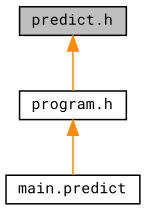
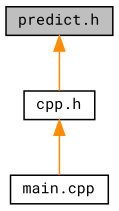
node "program.h": label "program.h" -> "cpp.h"
node "main.predict": label "main.predict" -> "main.cpp"
